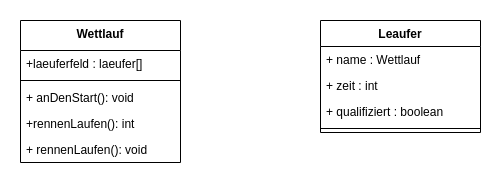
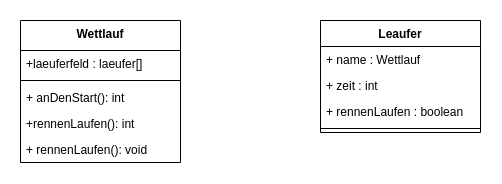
node "+ anDenStart(): void": label "+ anDenStart(): void" -> "+ anDenStart(): int"
node "+ qualifiziert : boolean": label "+ qualifiziert : boolean" -> "+ rennenLaufen : boolean"
